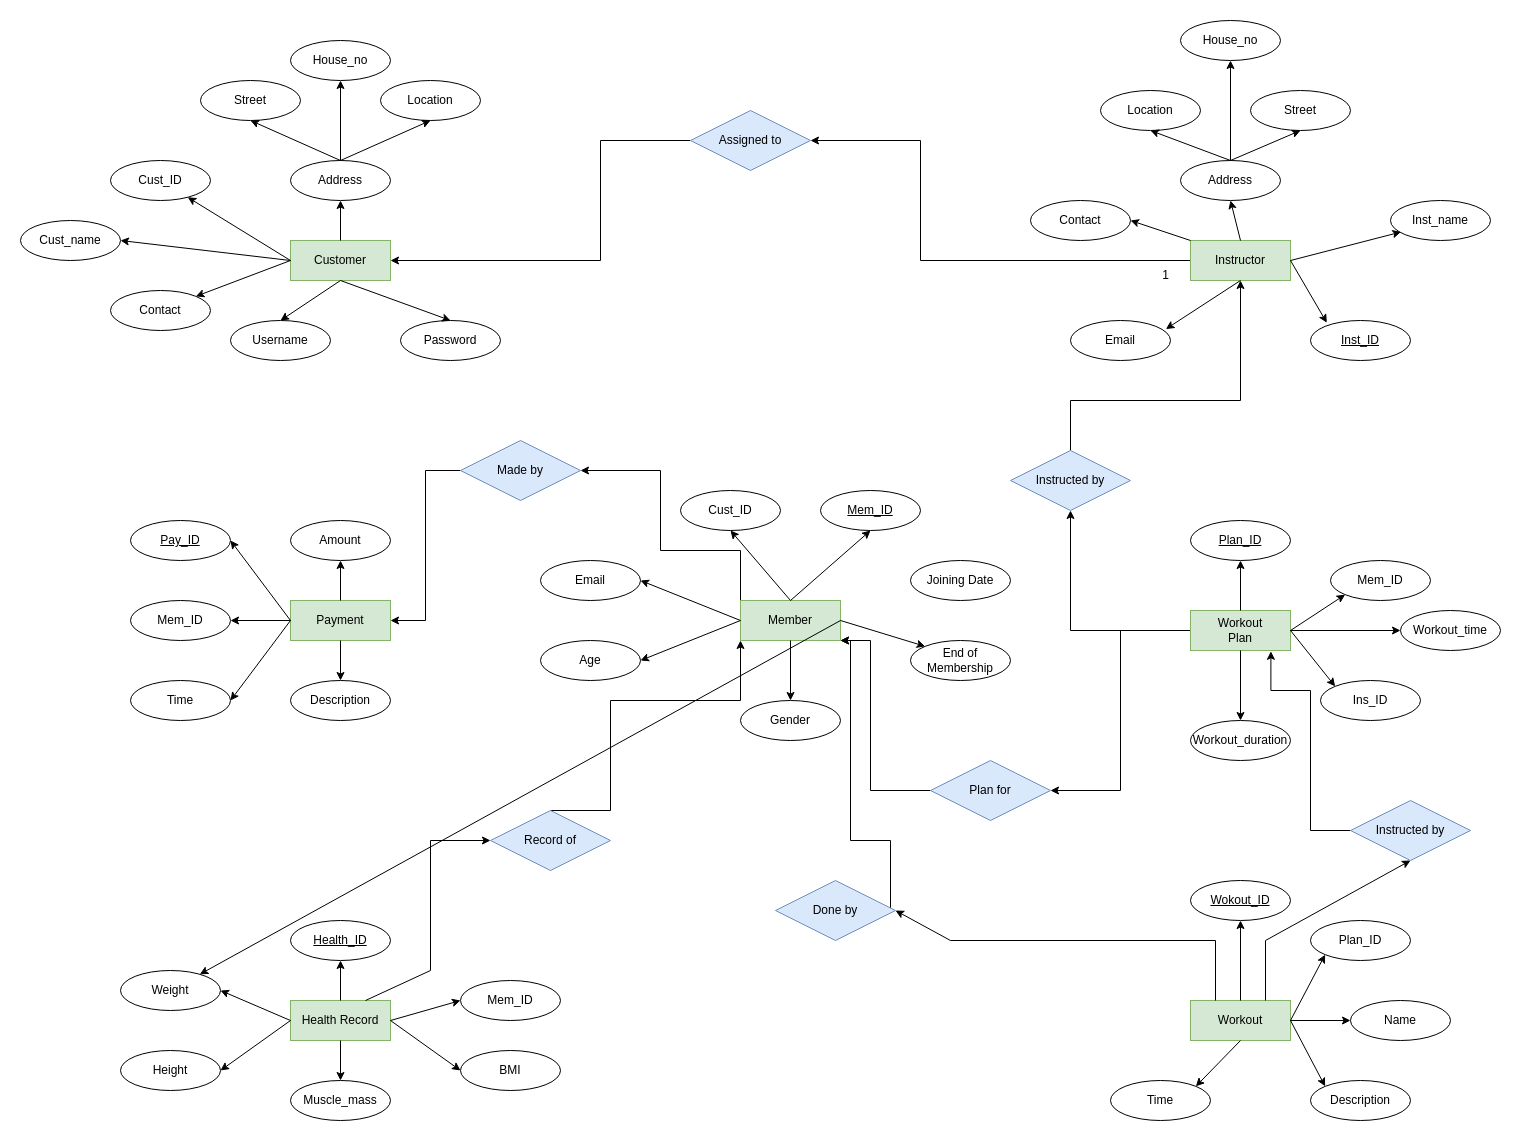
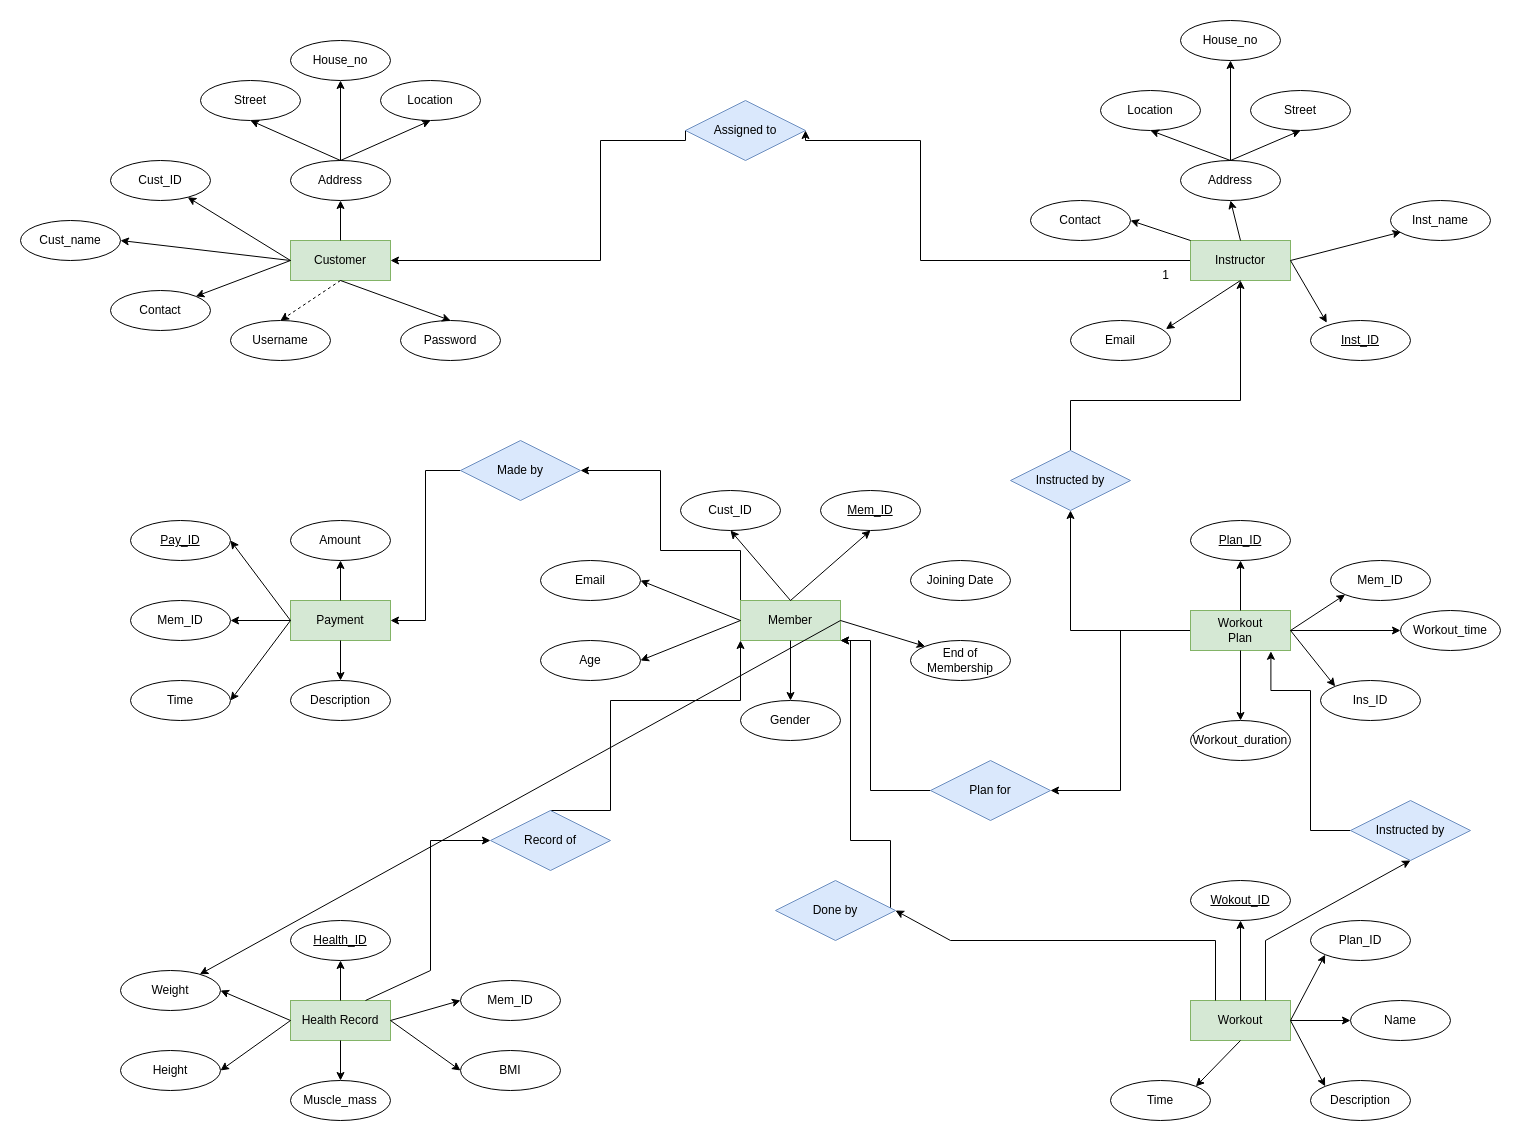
node "Assigned to": moved (751, 141) -> (746, 131)
edge "Customer" -> "Username": style solid -> dashed
